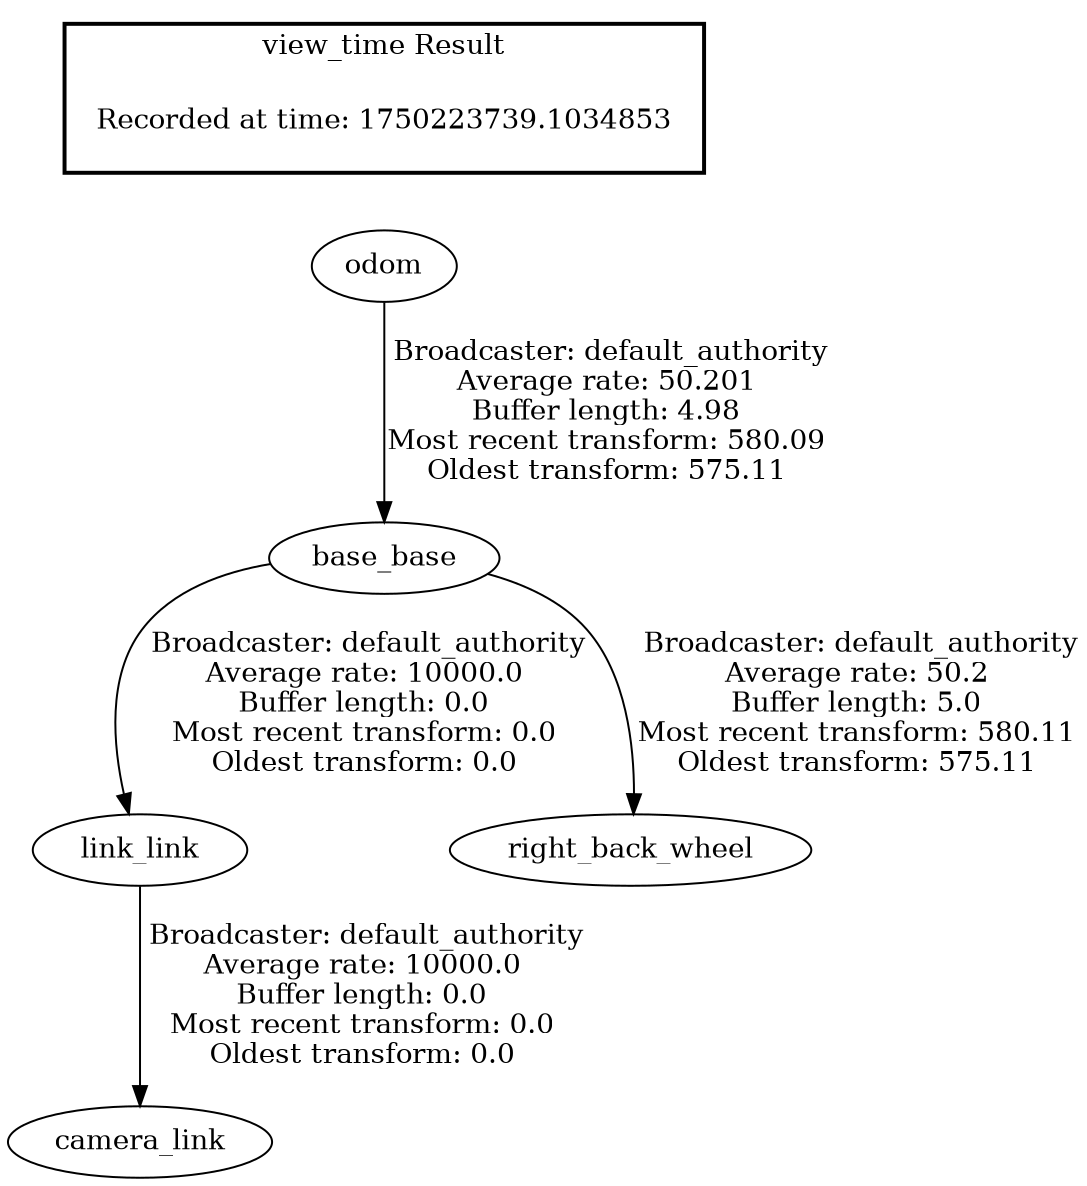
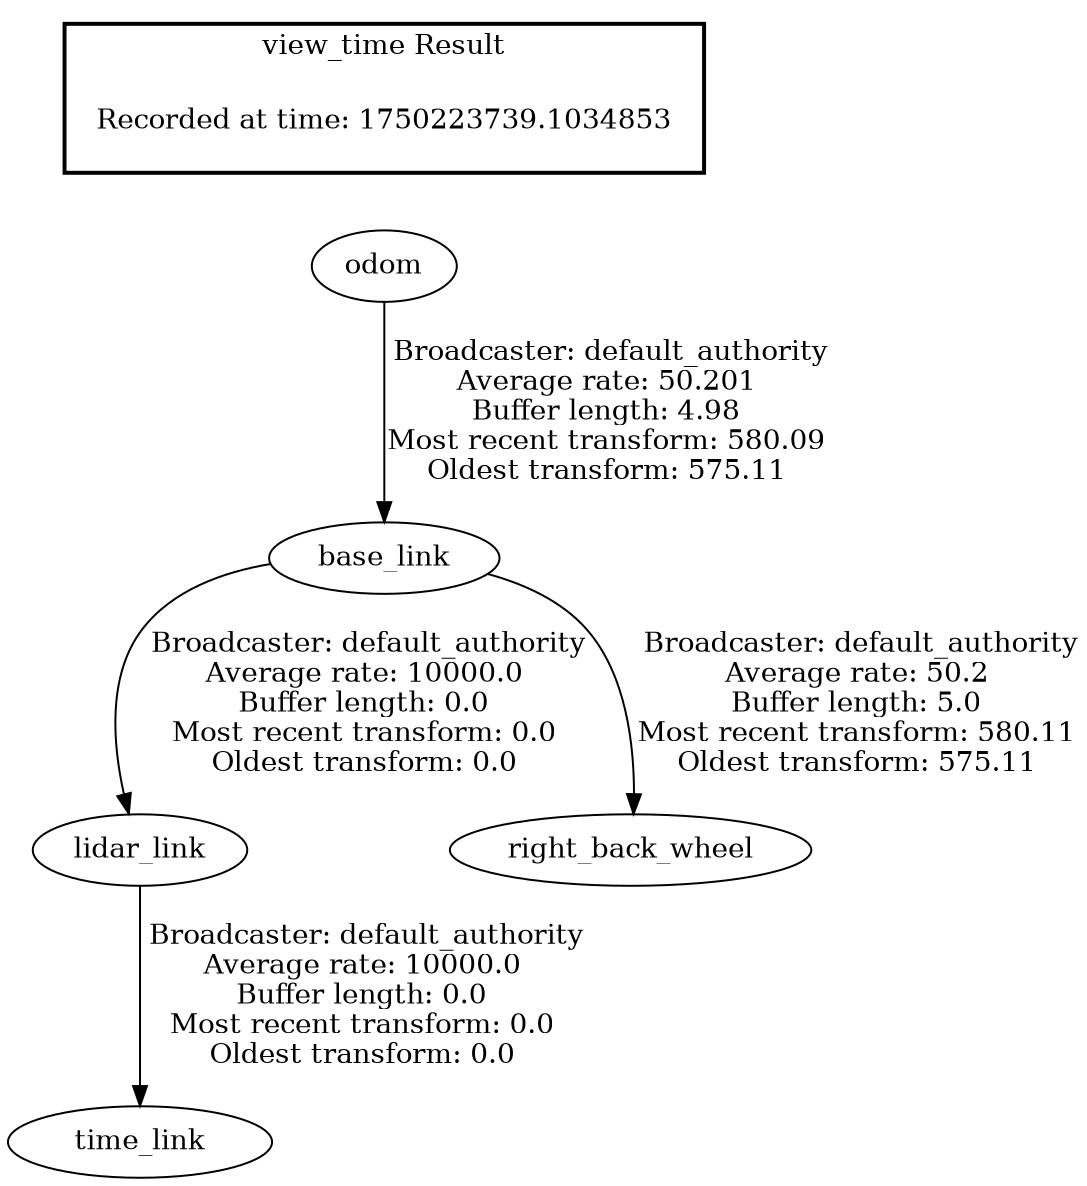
node "base_base": label "base_base" -> "base_link"
node "link_link": label "link_link" -> "lidar_link"
node "camera_link": label "camera_link" -> "time_link"
